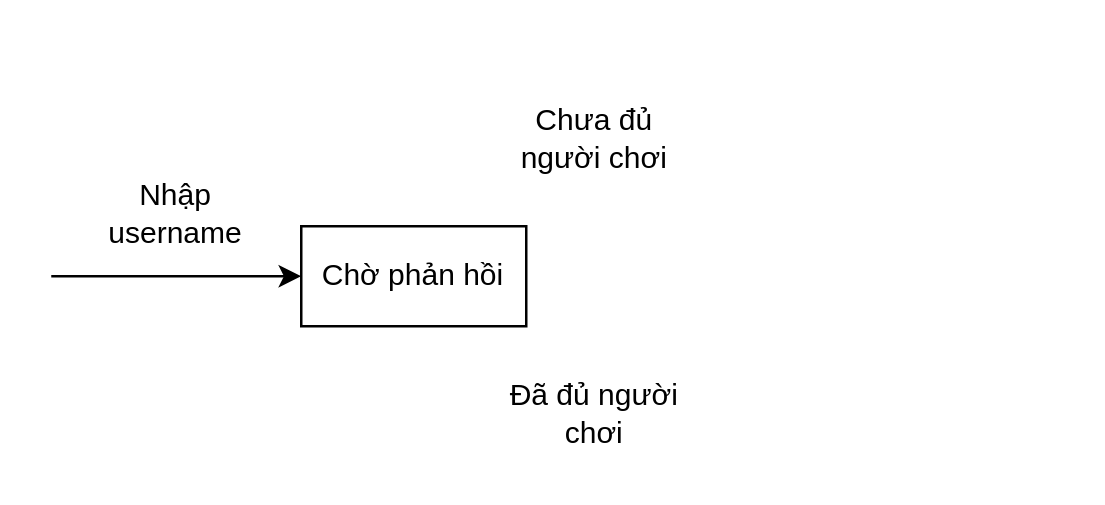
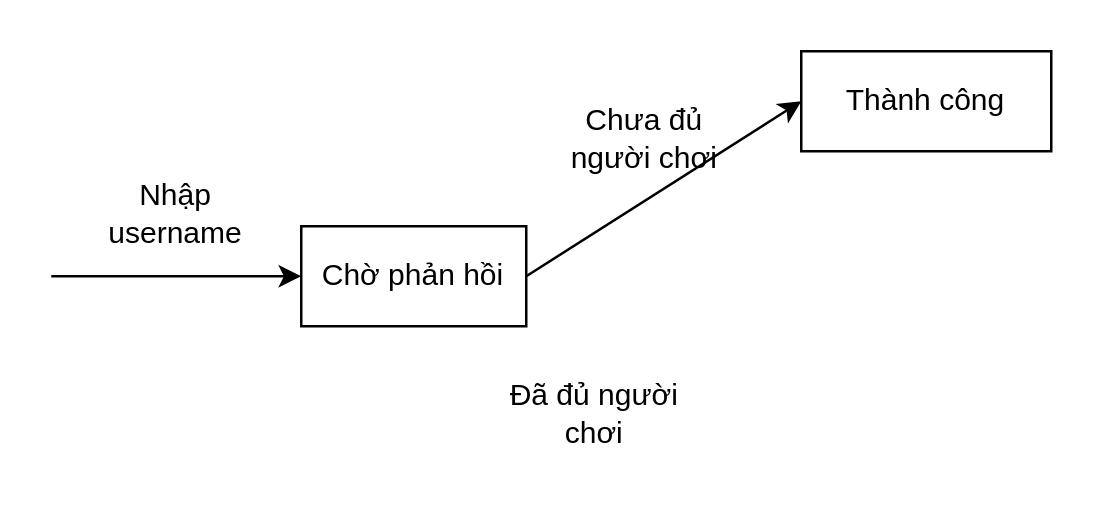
node "Thành công": added
node "Chưa đủ người chơi": moved (595, 139) -> (645, 139)
edge "Chờ phản hồi" -> "Thành công": added
